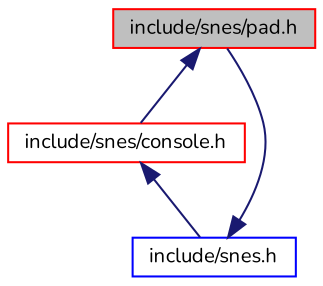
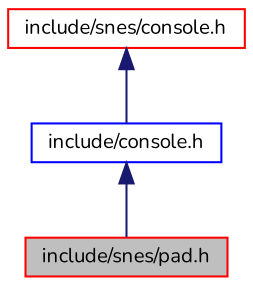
edge "include/snes/console.h" -> "include/snes/pad.h": removed
node "include/snes.h": label "include/snes.h" -> "include/console.h"
